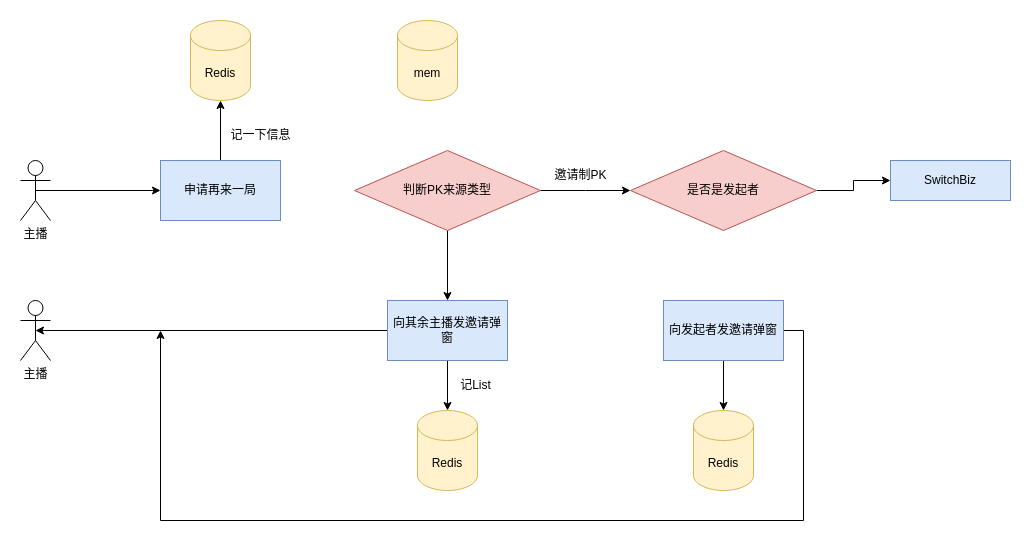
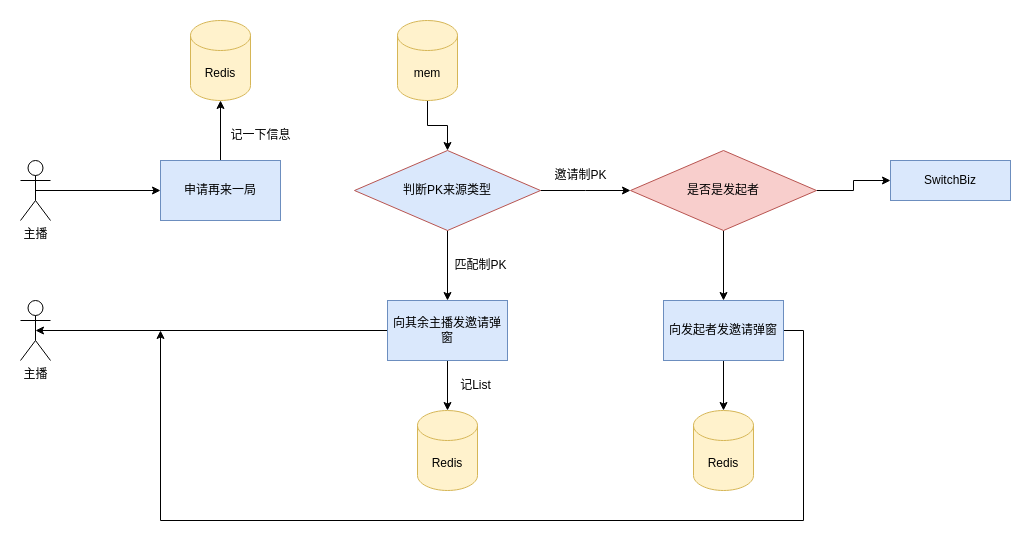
edge "mem" -> "判断PK来源类型": added
node "判断PK来源类型": fillcolor #f8cecc -> #dae8fc
edge "是否是发起者" -> "向发起者发邀请弹窗": added
node "匹配制PK": added
